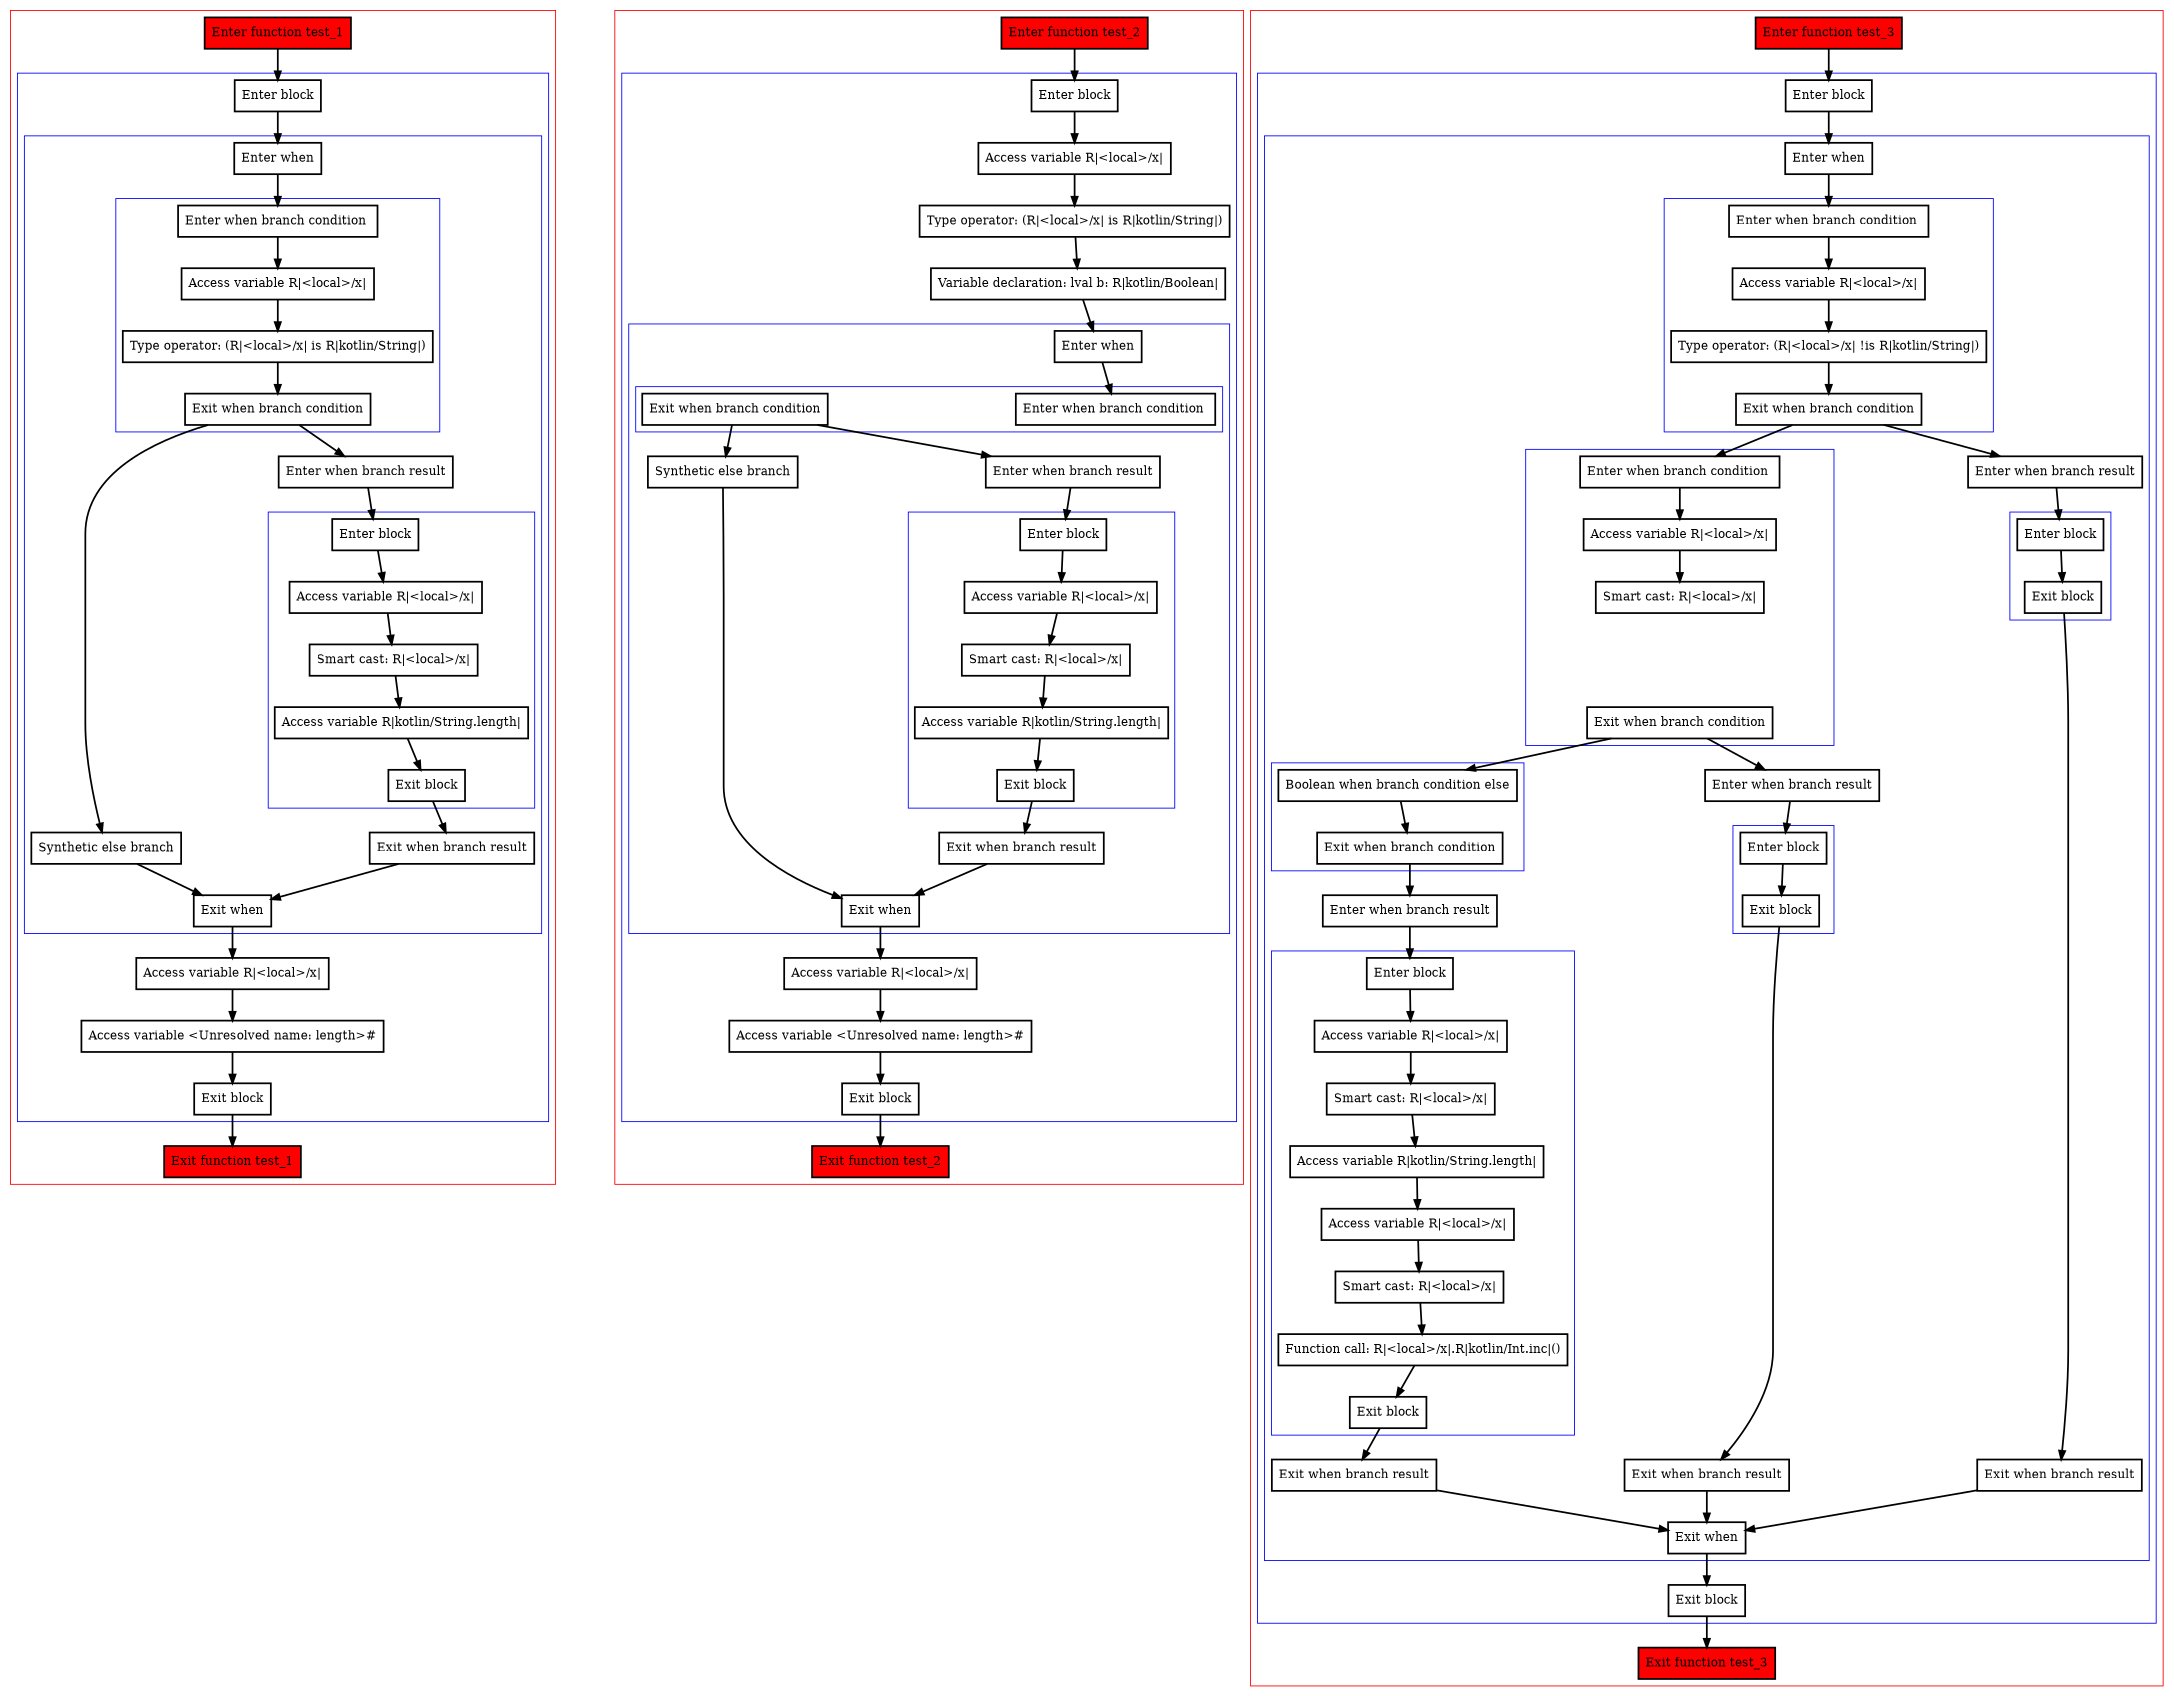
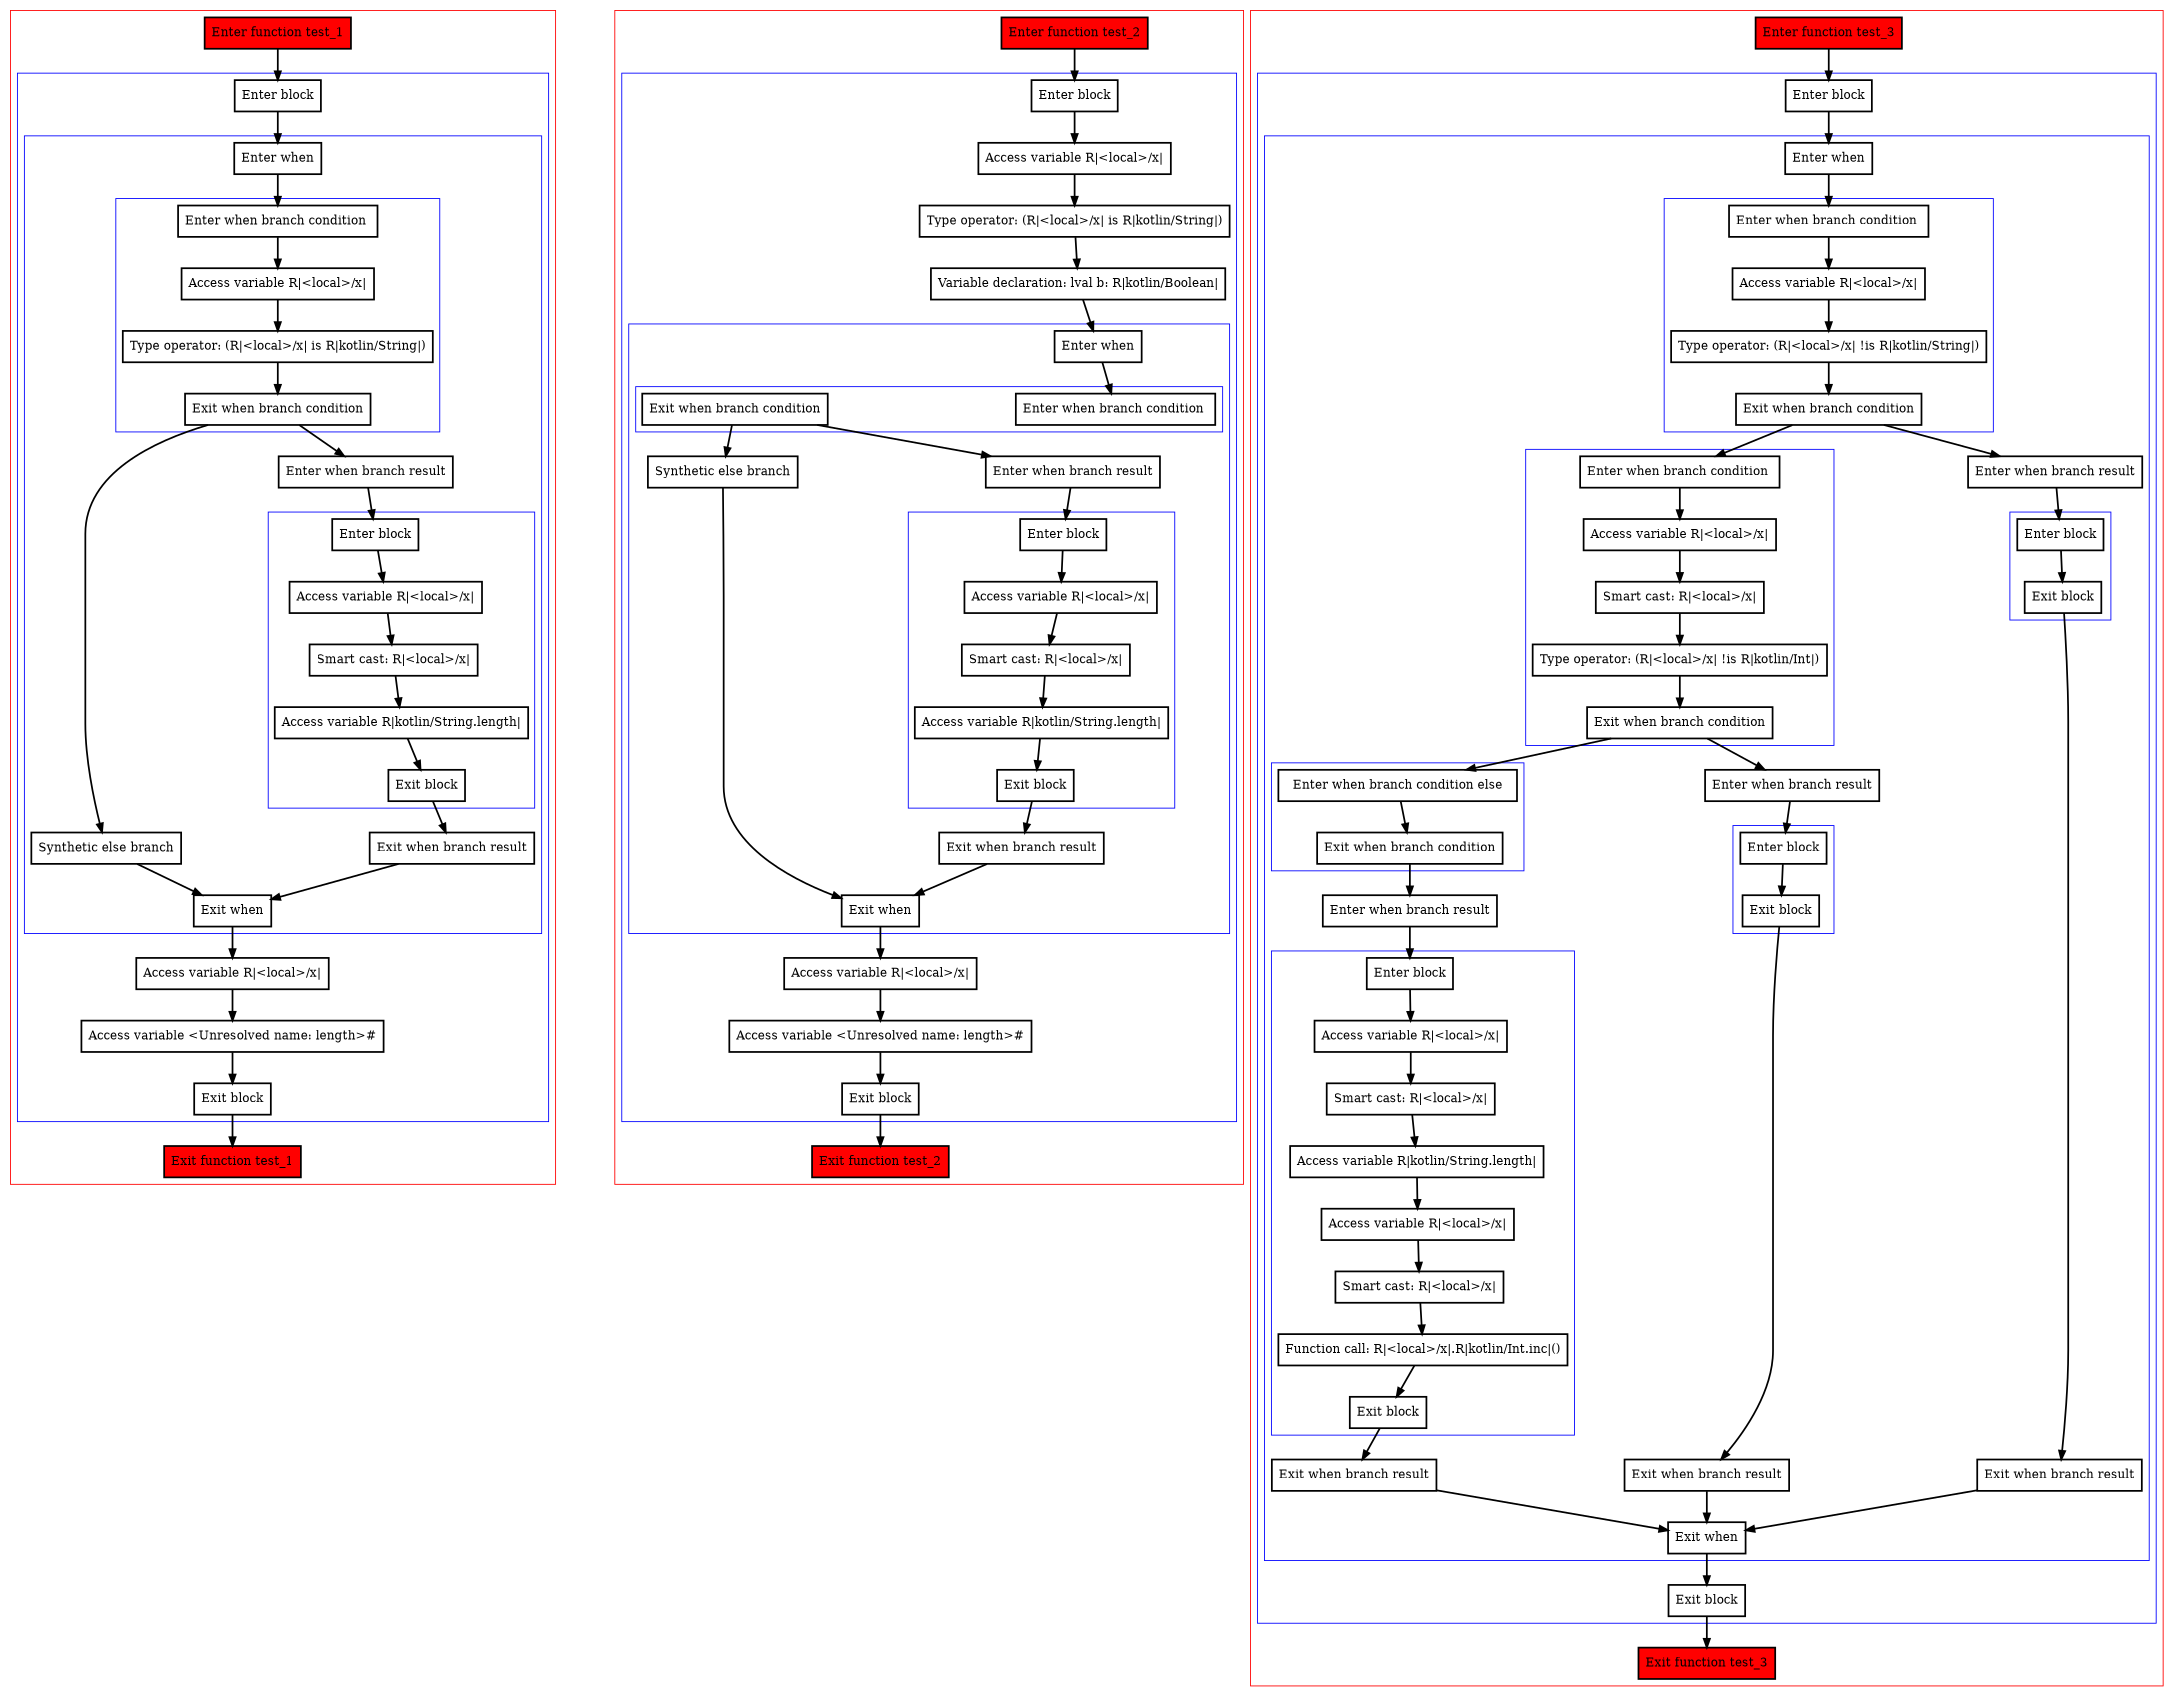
node "Type operator: (R|<local>/x| !is R|kotlin/Int|)": added
node "Boolean when branch condition else": label "Boolean when branch condition else" -> "Enter when branch condition else"
